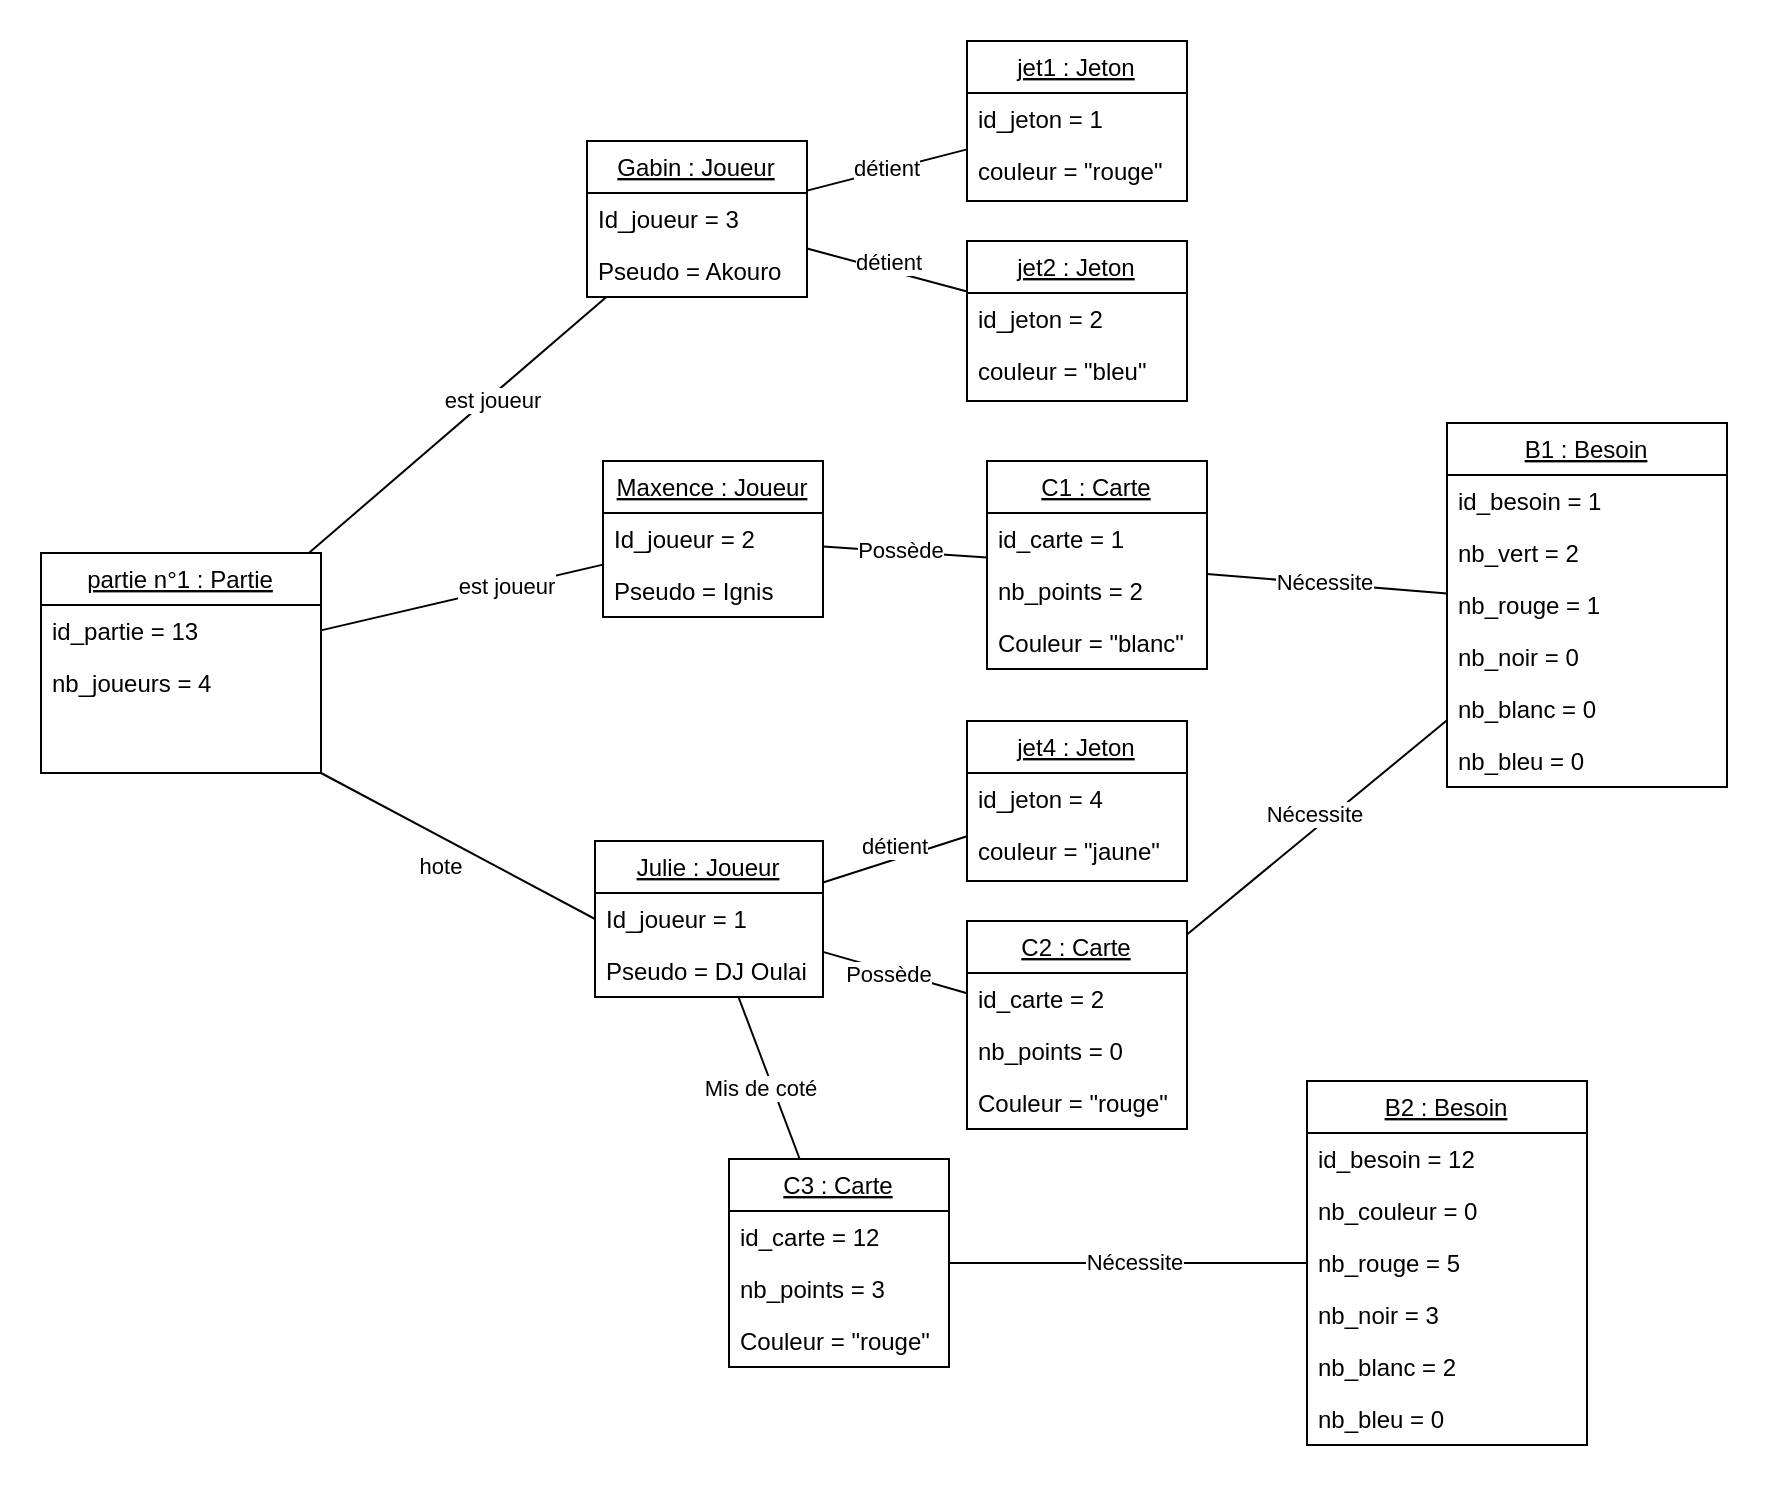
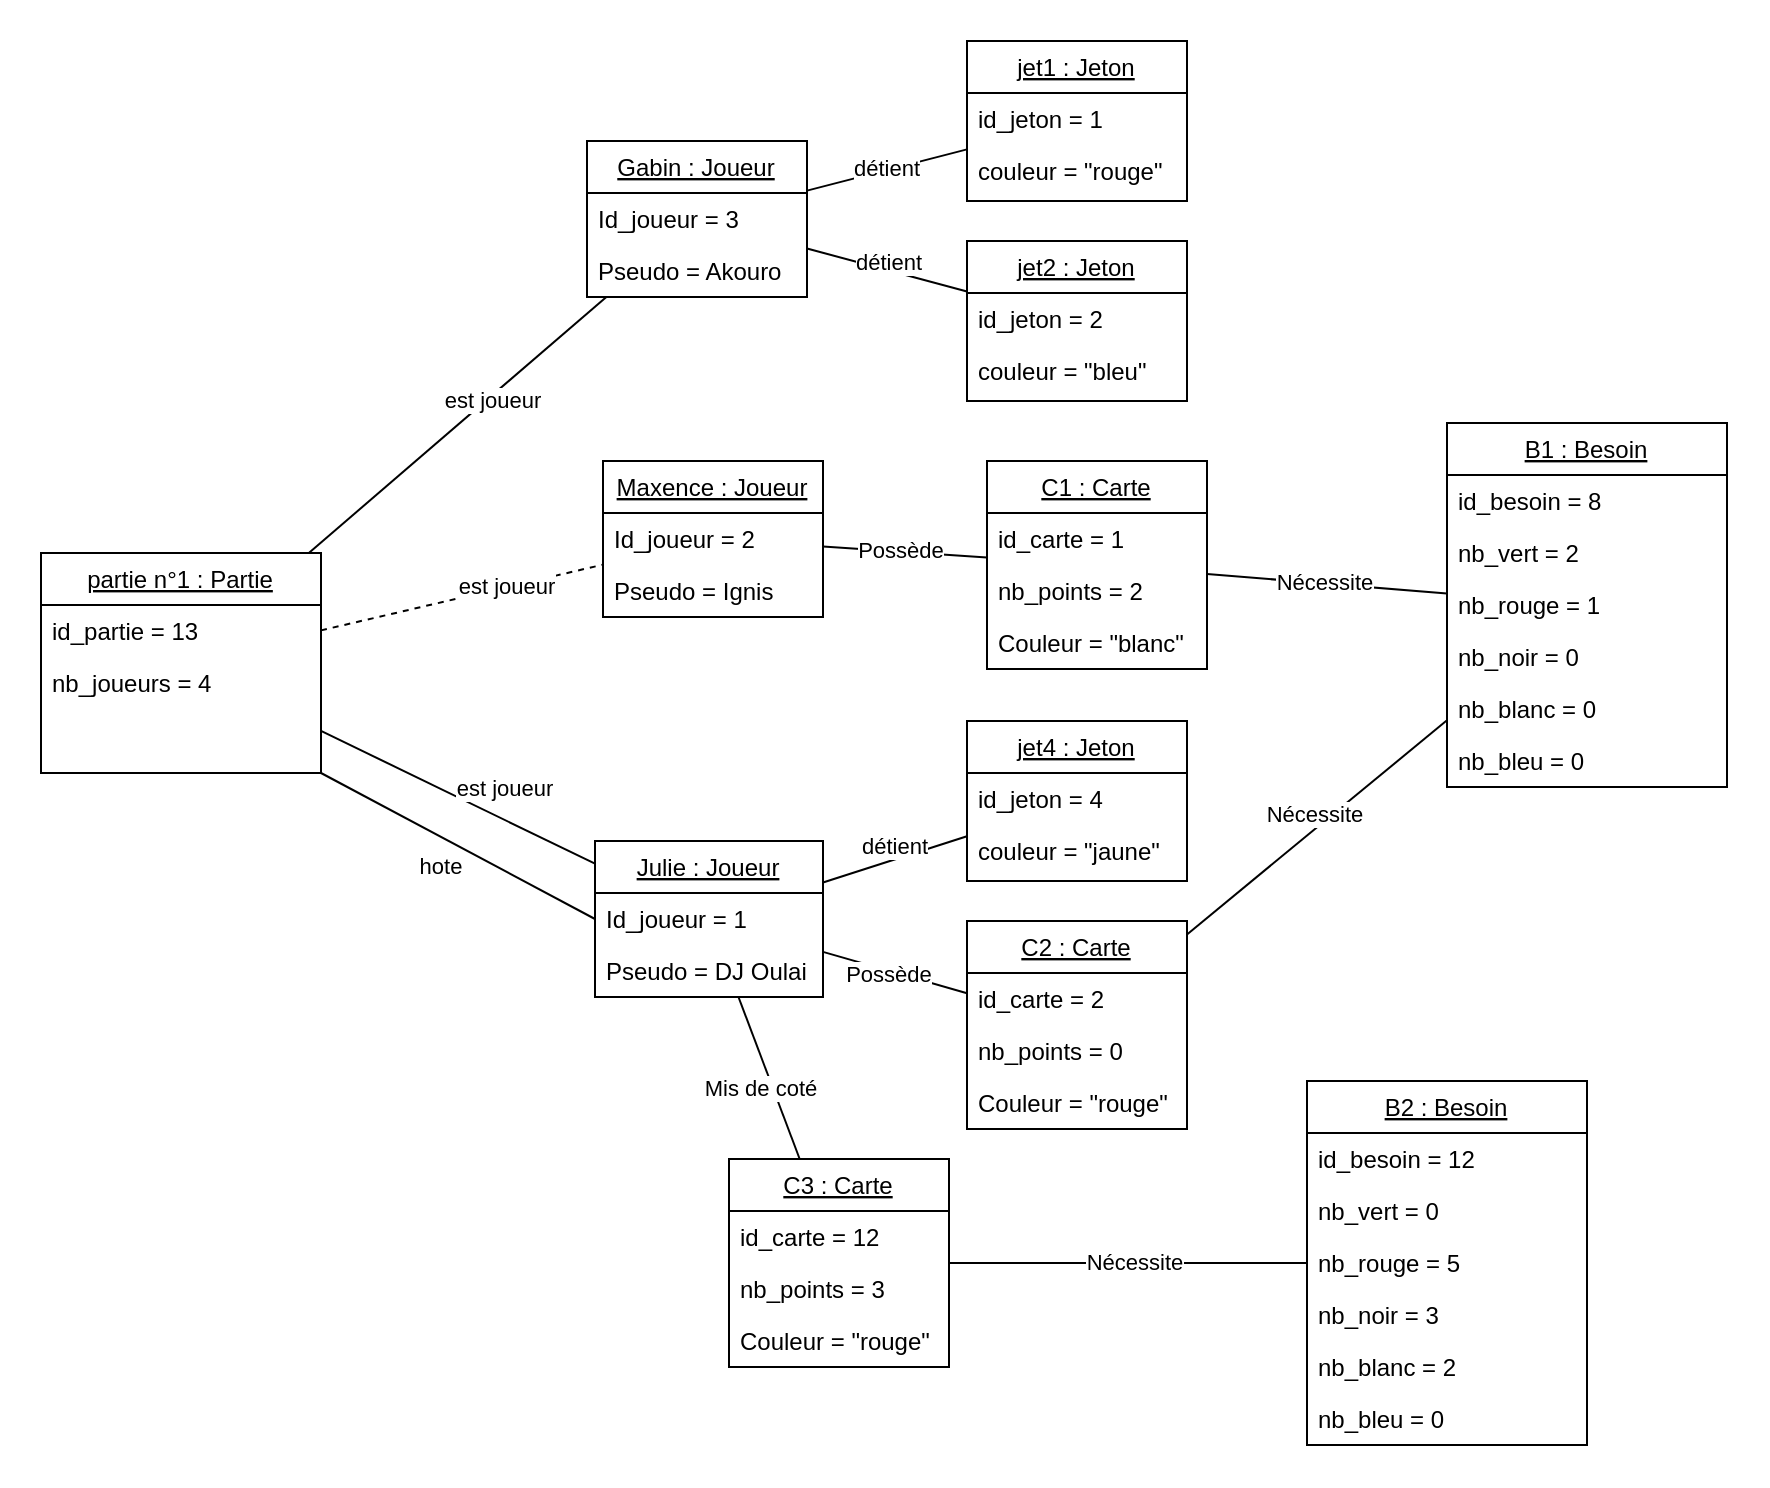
node "id_besoin = 1": label "id_besoin = 1" -> "id_besoin = 8"
edge "Maxence : Joueur" -- "partie n°1 : Partie": style solid -> dashed
edge "partie n°1 : Partie" -- "Julie : Joueur": added, label "est joueur"
node "nb_couleur = 0": label "nb_couleur = 0" -> "nb_vert = 0"
